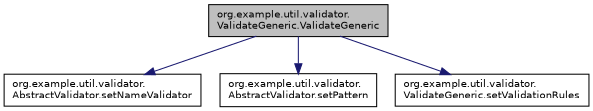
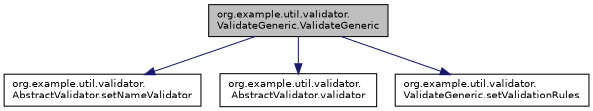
node "org.example.util.validator. AbstractValidator.setPattern": label "org.example.util.validator. AbstractValidator.setPattern" -> "org.example.util.validator. AbstractValidator.validator"
